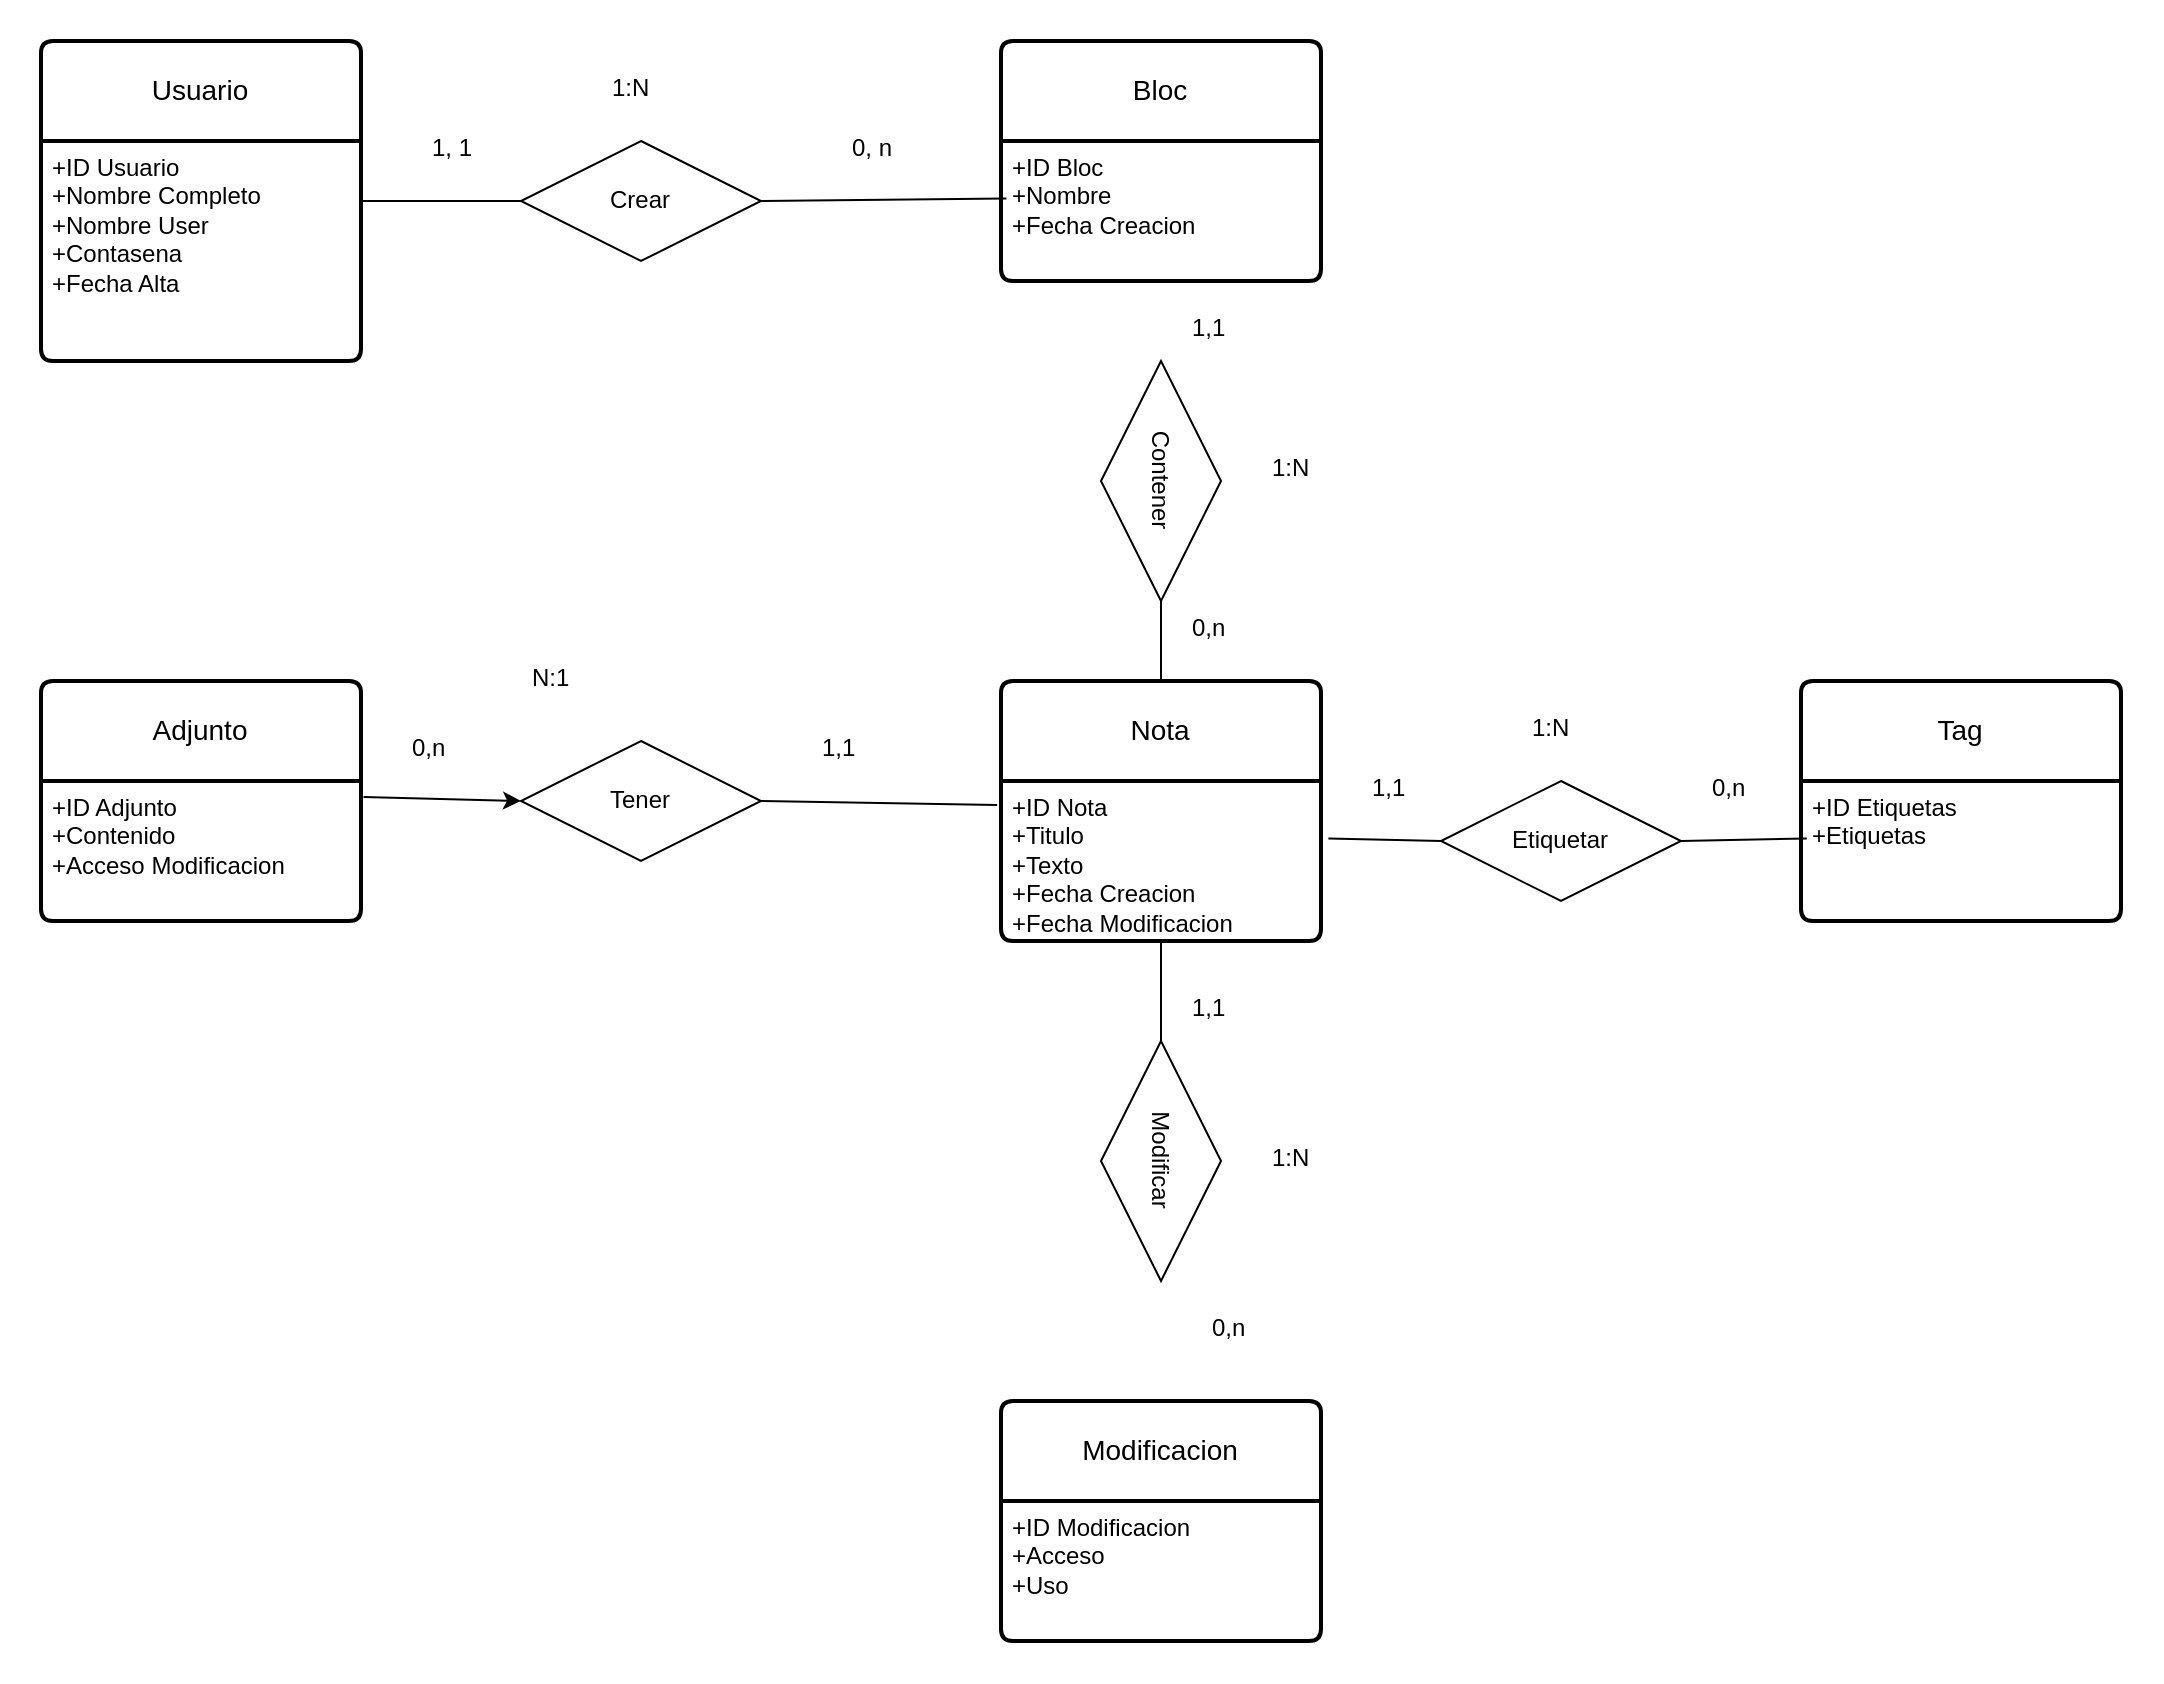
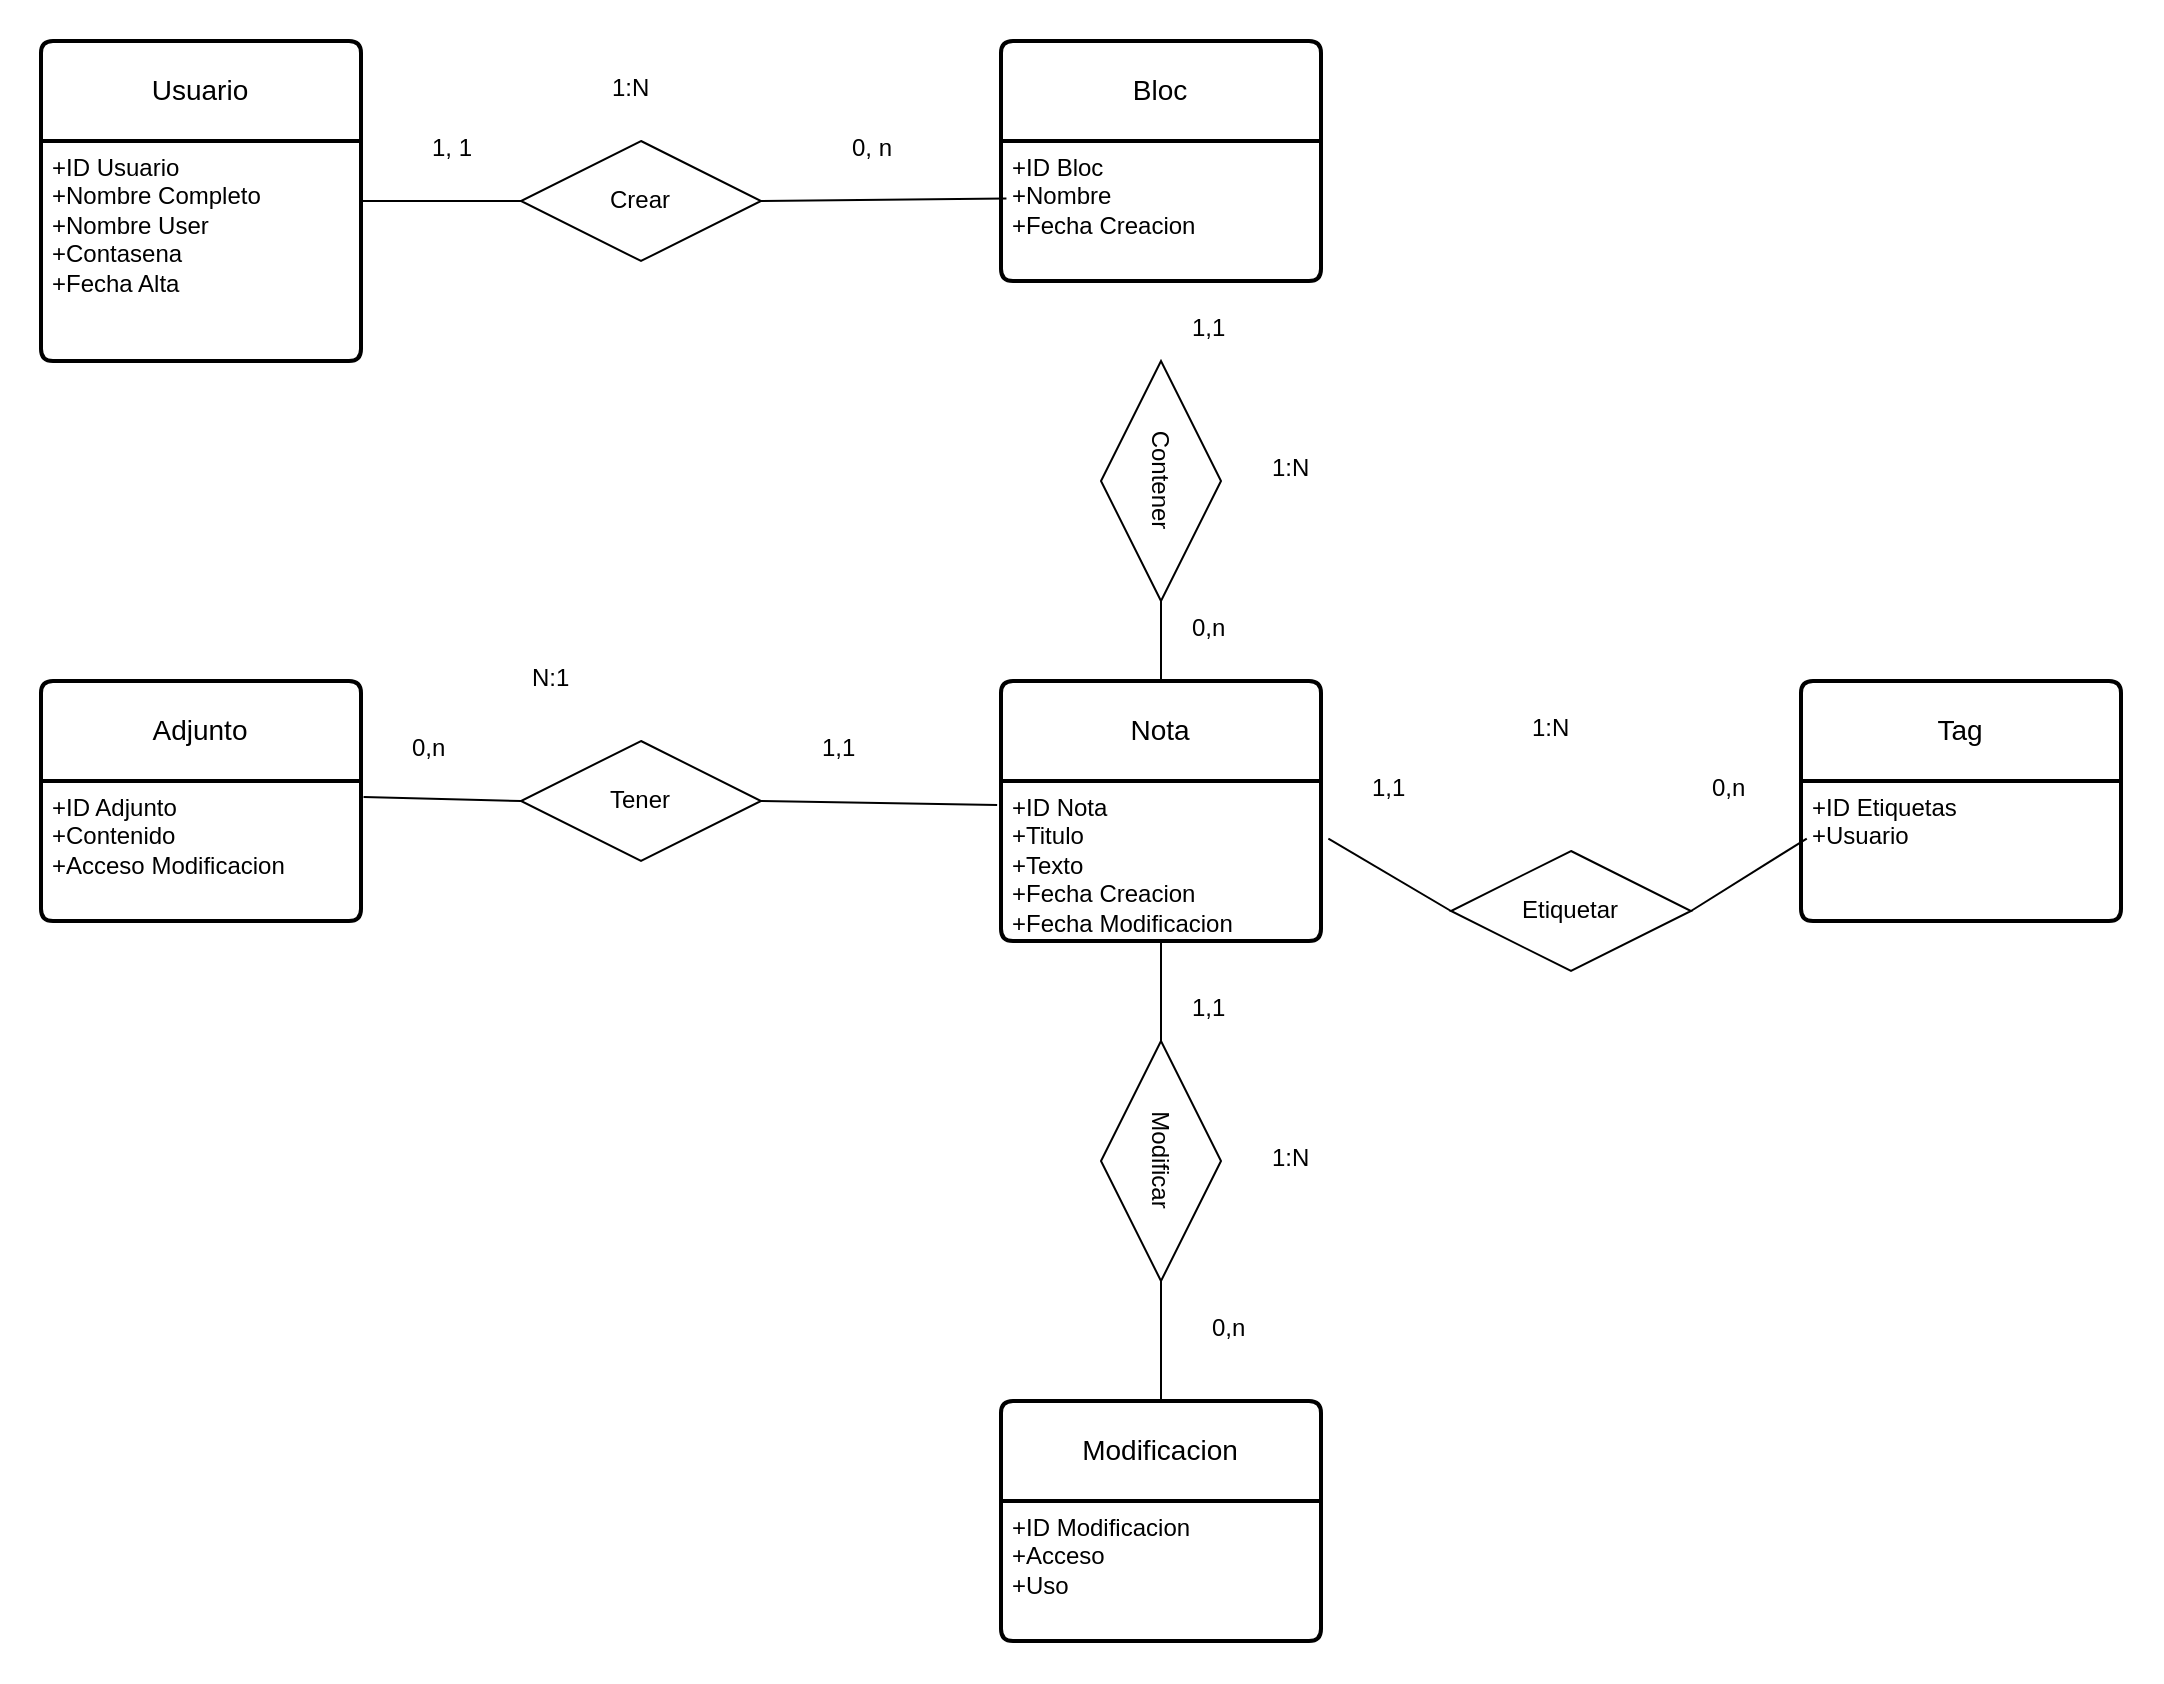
edge "+ID Adjunto +Contenido +Acceso Modificacion" -> "Tener": arrowhead classic -> none
node "+ID Etiquetas +Etiquetas": label "+ID Etiquetas +Etiquetas" -> "+ID Etiquetas +Usuario"
node "Etiquetar": moved (1561, 841) -> (1571, 911)
edge "Modificar" -- "Modificacion": added
